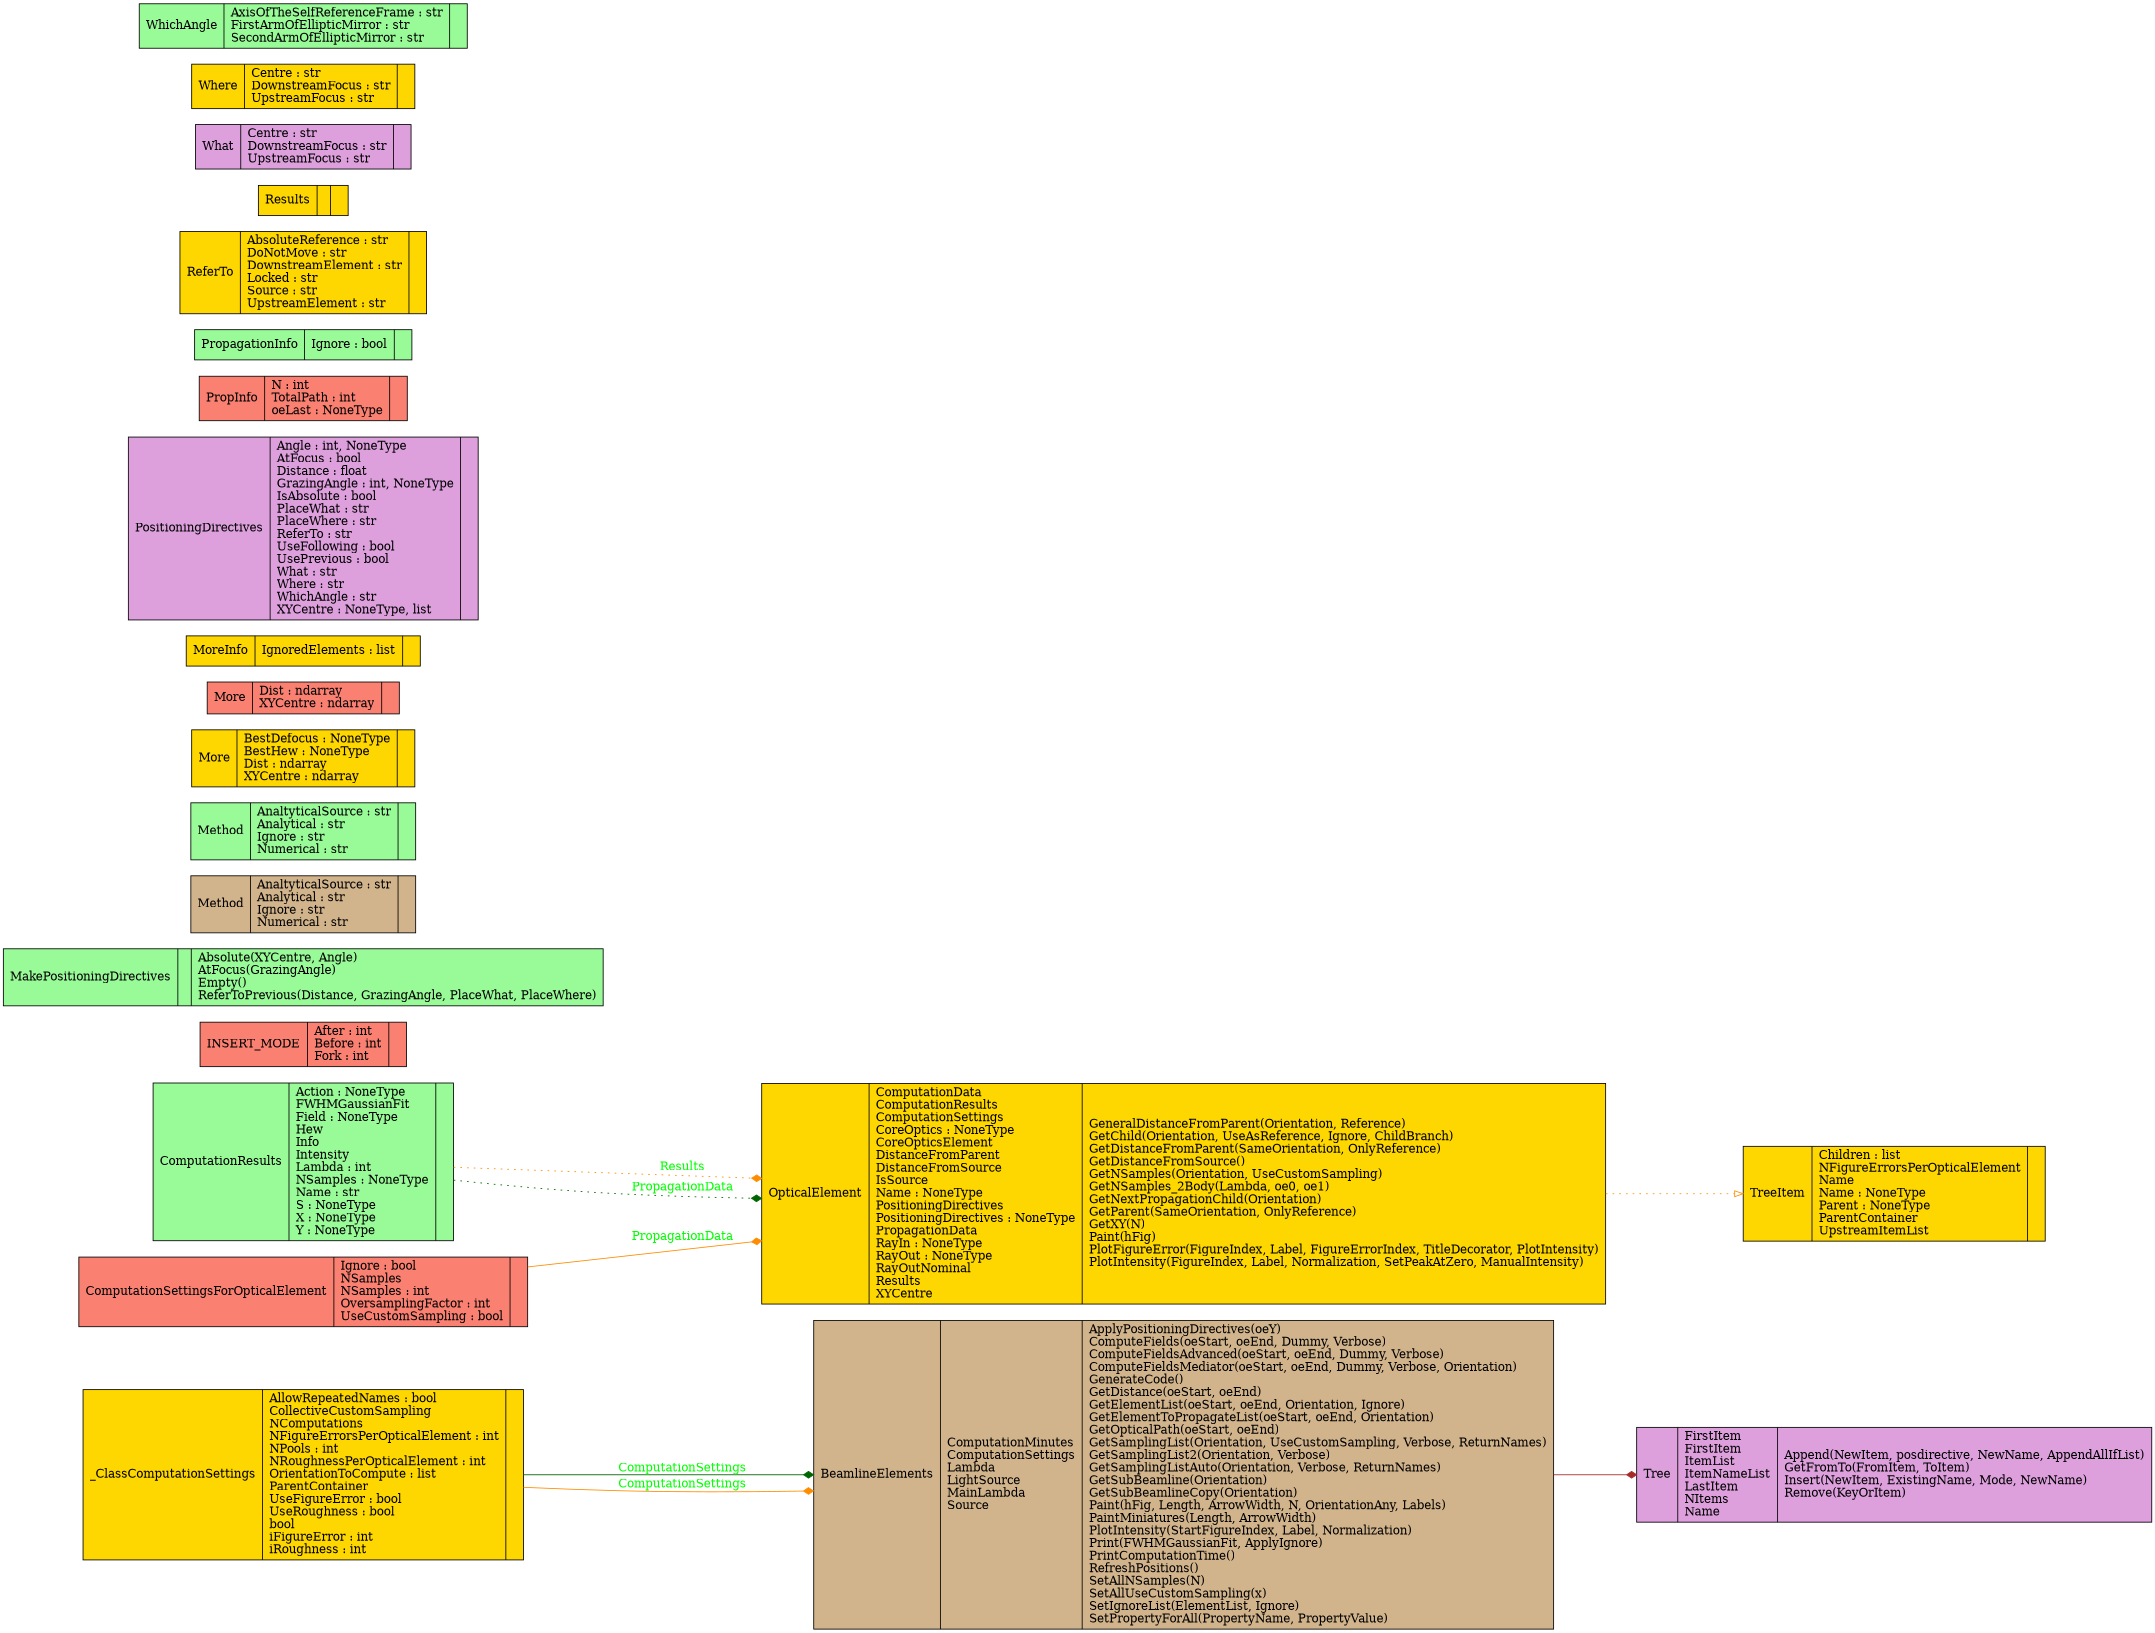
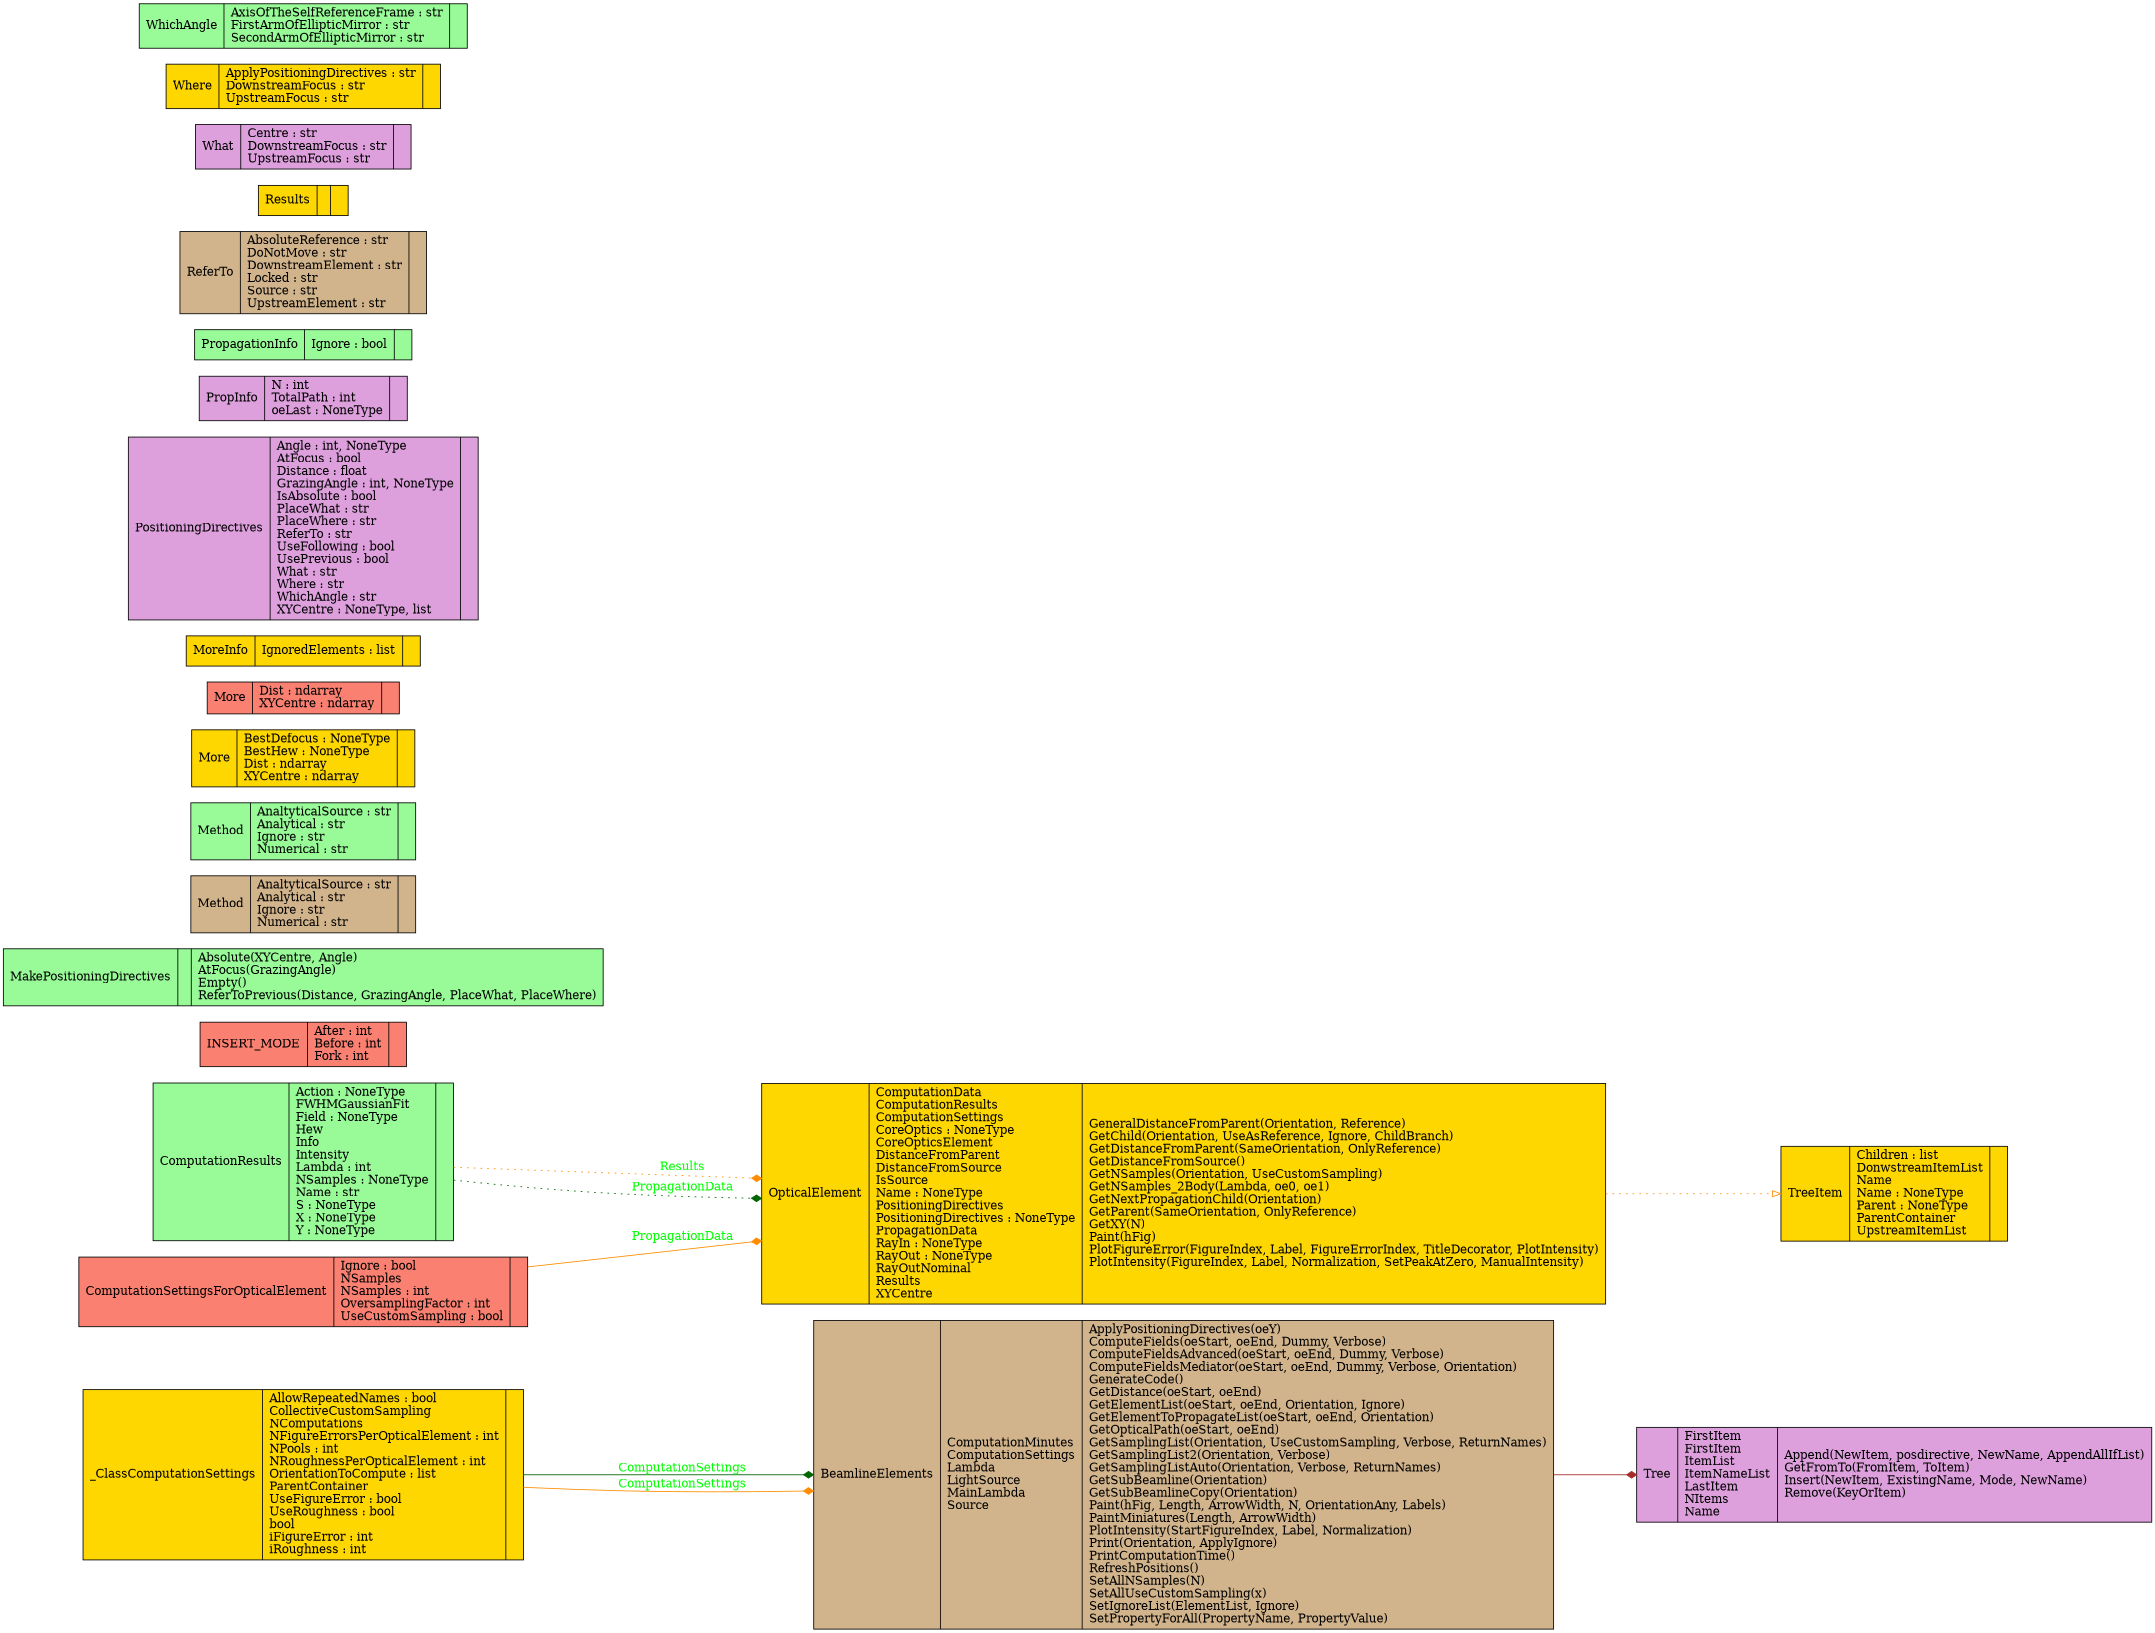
node "Where": text "Centre : str" -> "ApplyPositioningDirectives : str"
node "ReferTo": fillcolor gold -> tan
node "PropInfo": fillcolor salmon -> plum
node "TreeItem": text "NFigureErrorsPerOpticalElement" -> "DonwstreamItemList"
node "BeamlineElements": text "Print(FWHMGaussianFit, ApplyIgnore)" -> "Print(Orientation, ApplyIgnore)"
